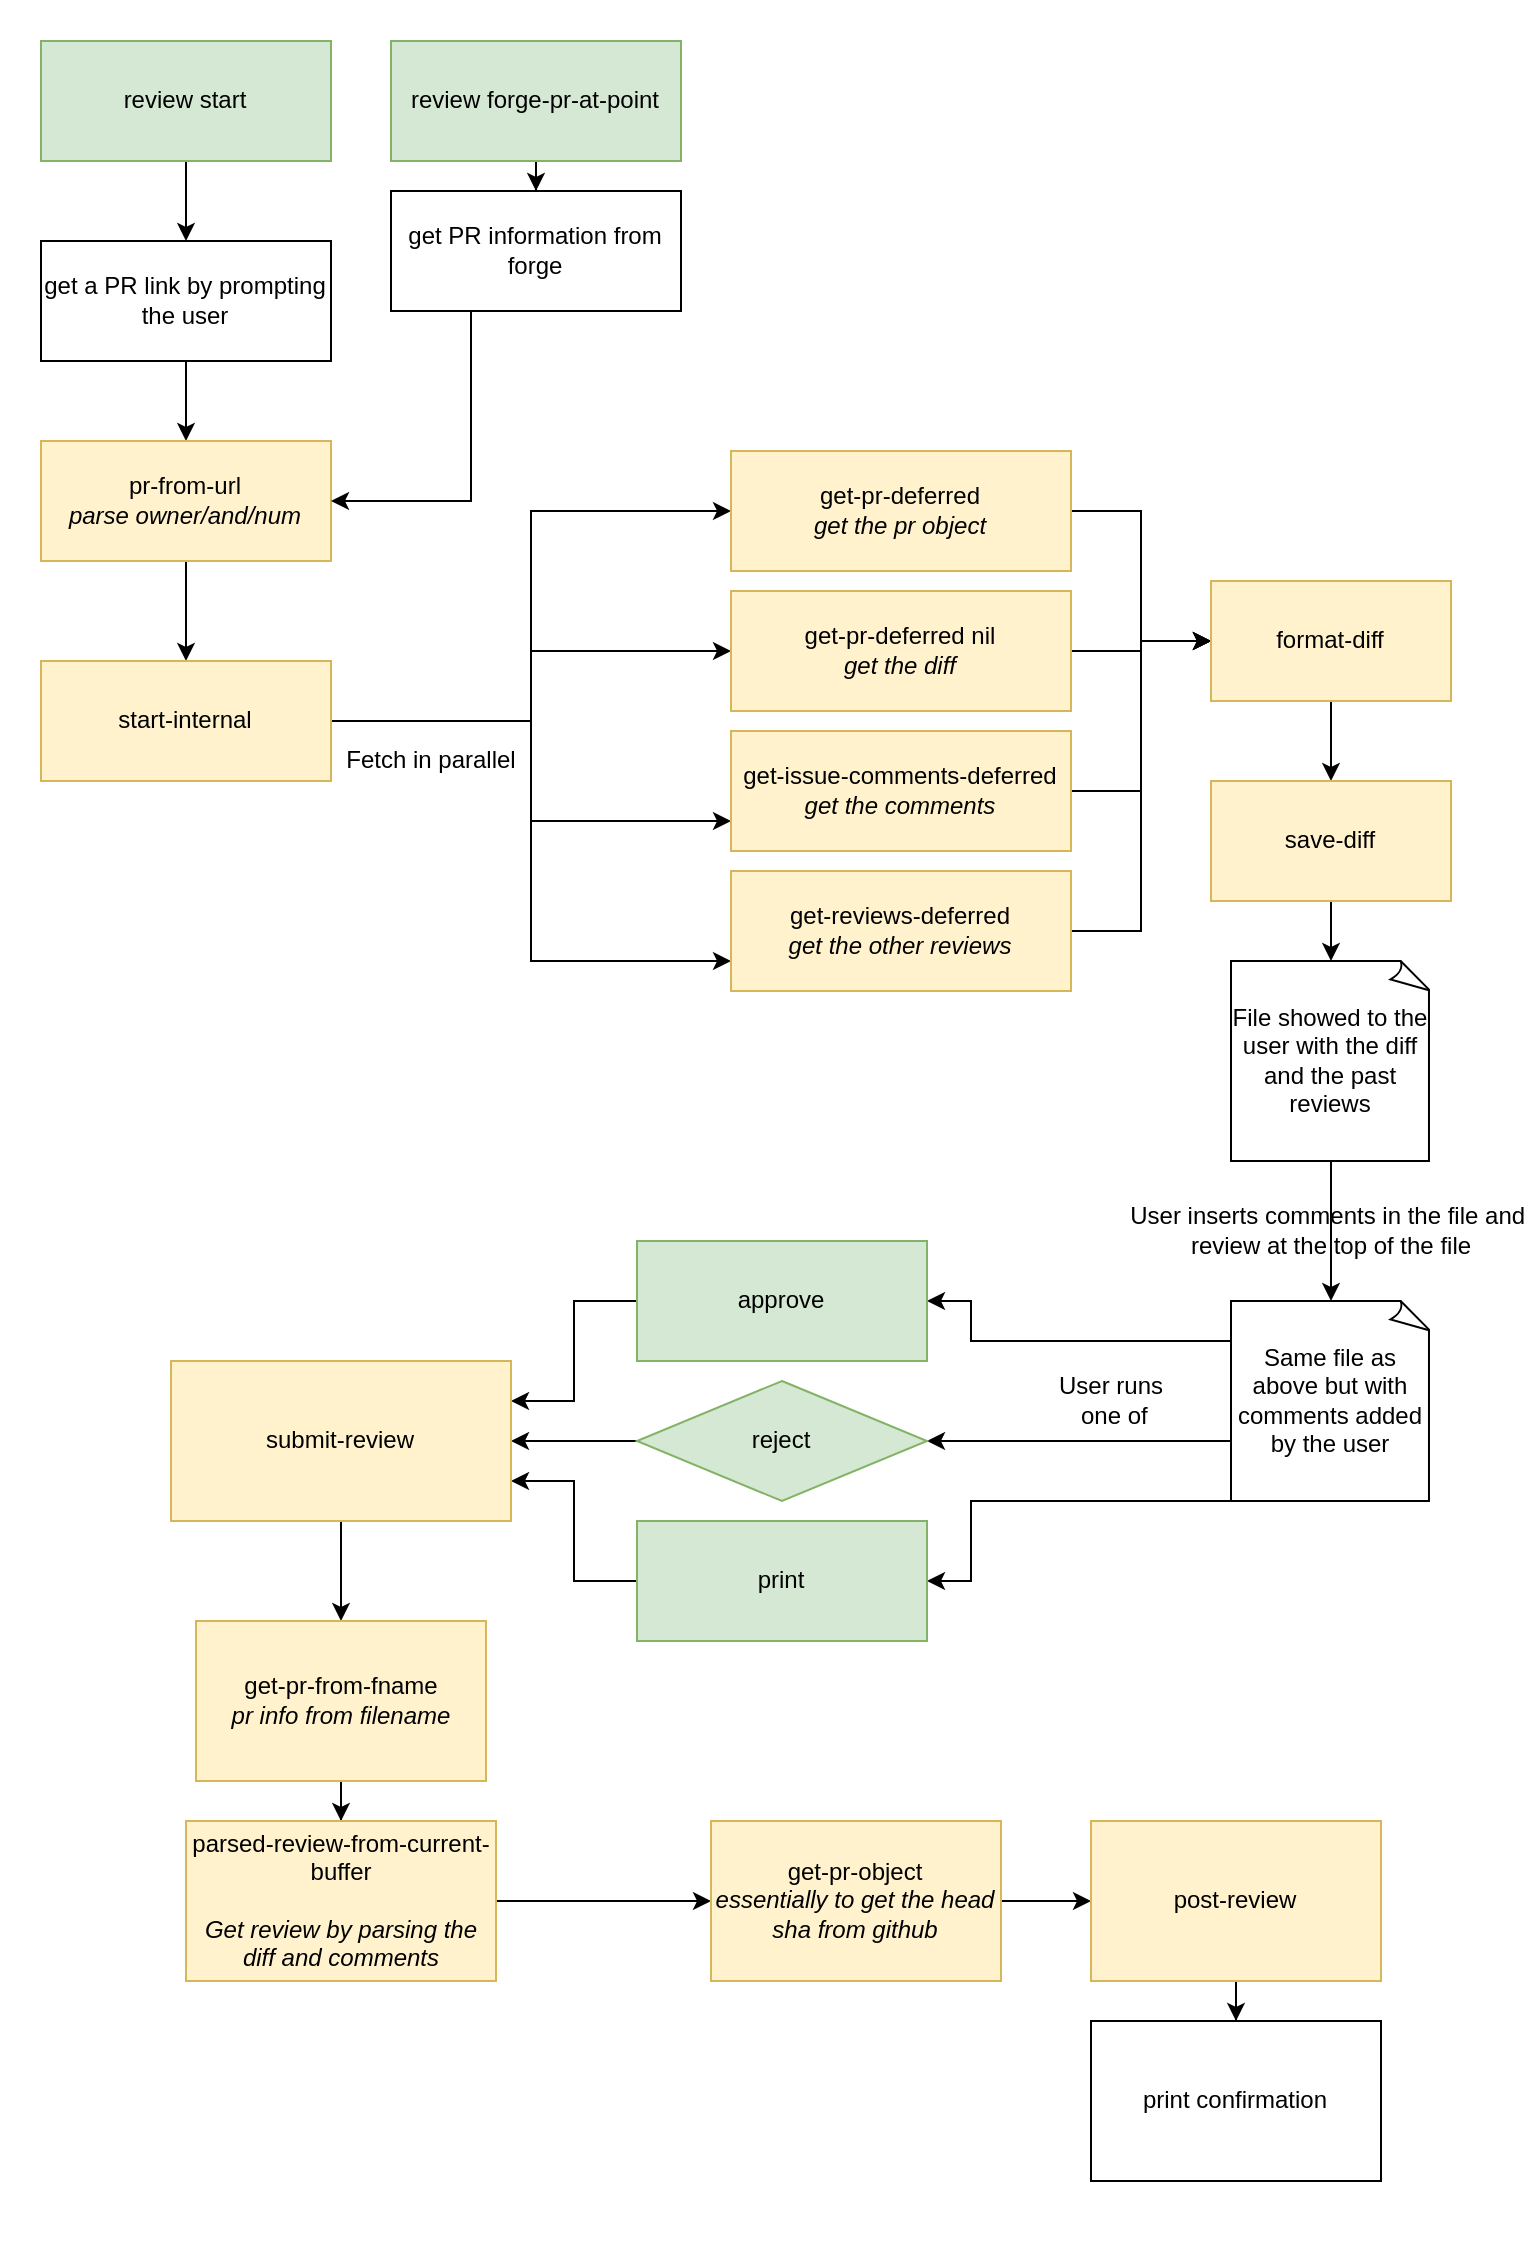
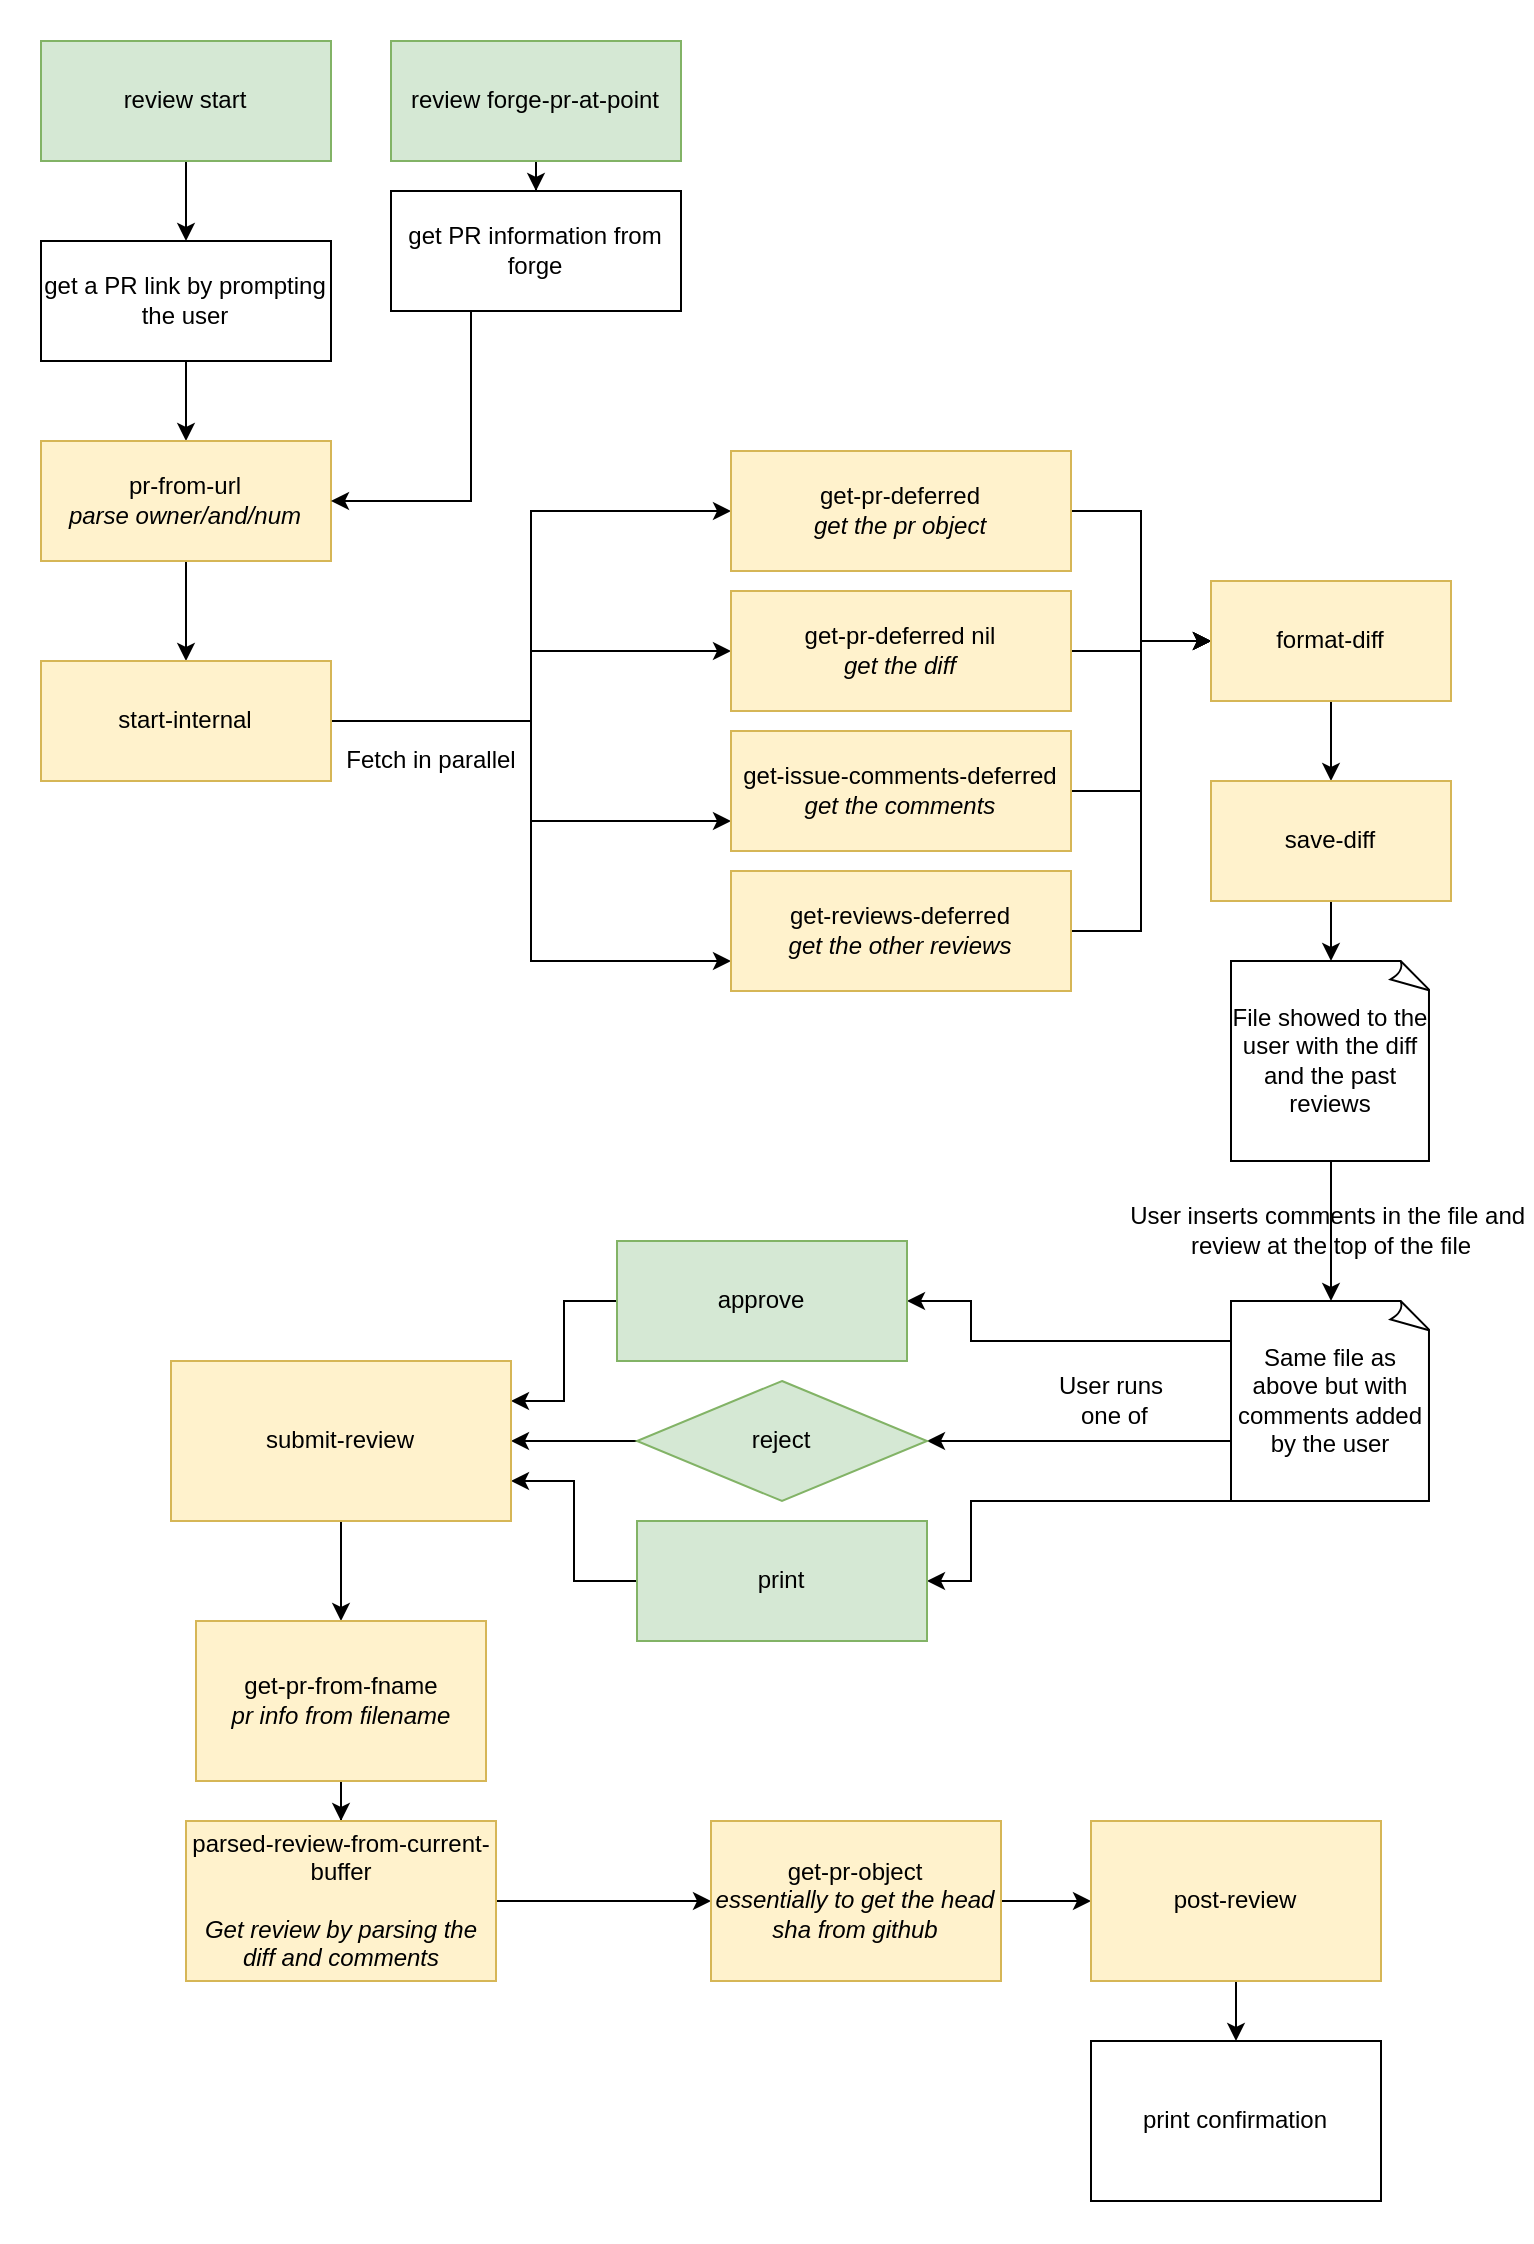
node "approve": moved (782, 1301) -> (762, 1301)
node "print confirmation": moved (1236, 2101) -> (1236, 2121)
